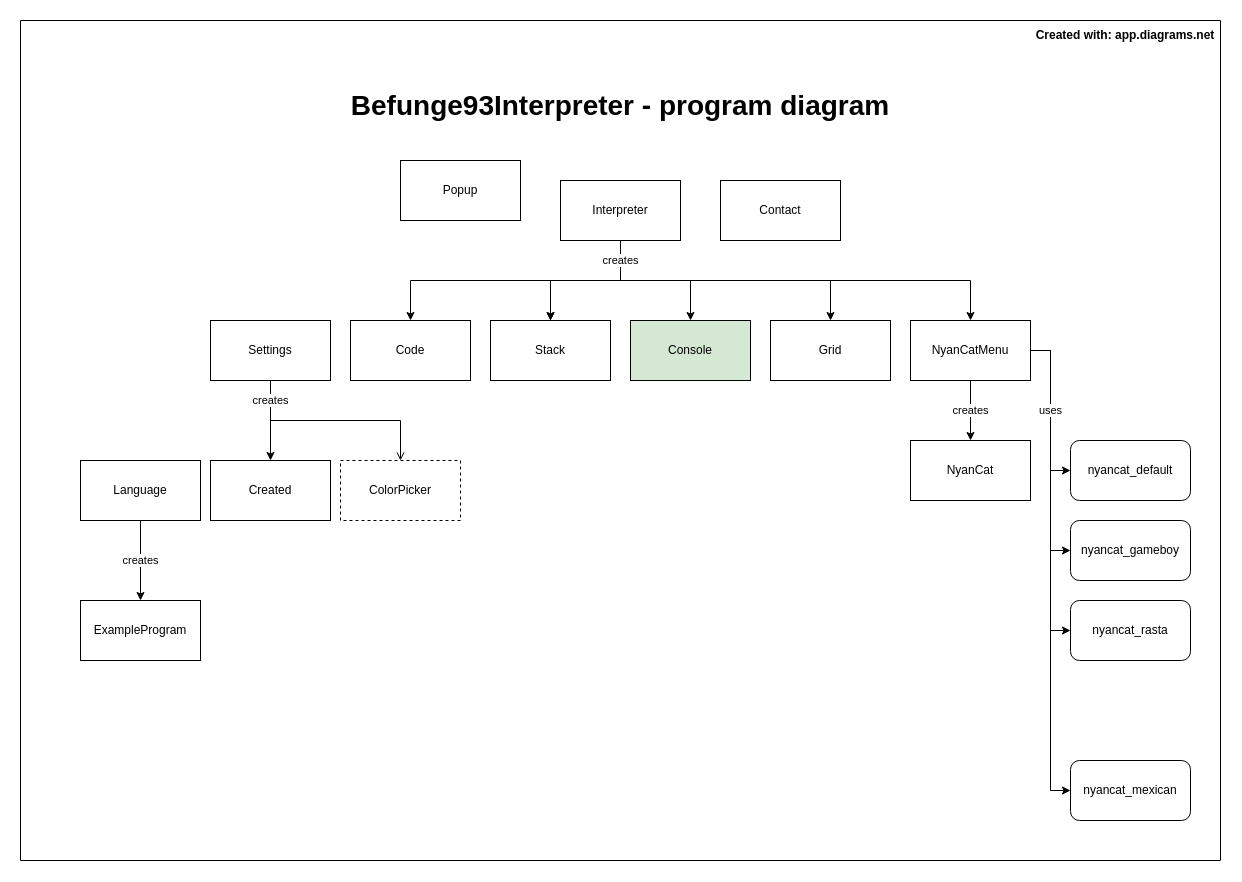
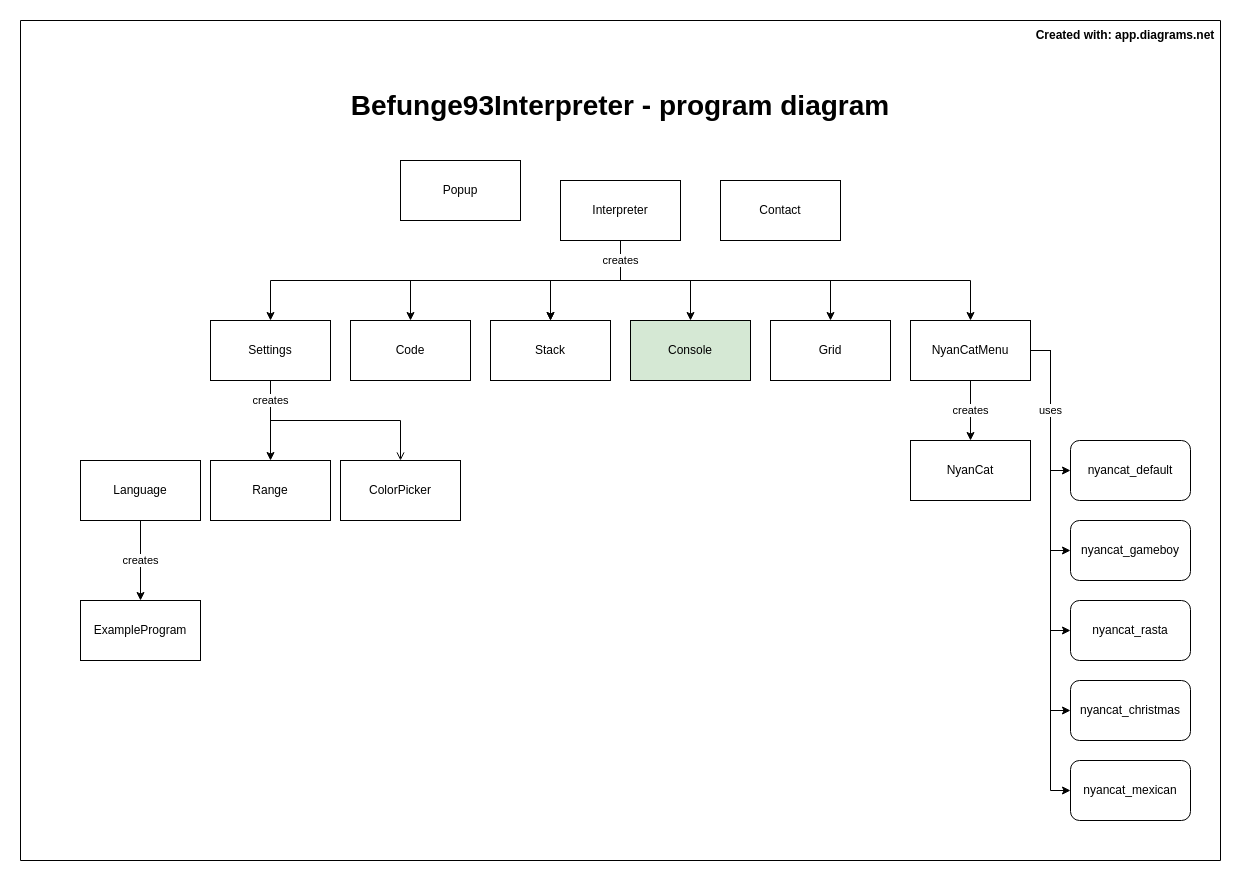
edge "Interpreter" -> "Settings": added
node "Created": label "Created" -> "Range"
node "ColorPicker": style dashed -> solid
edge "NyanCatMenu" -> "nyancat_christmas": added
node "nyancat_christmas": added
